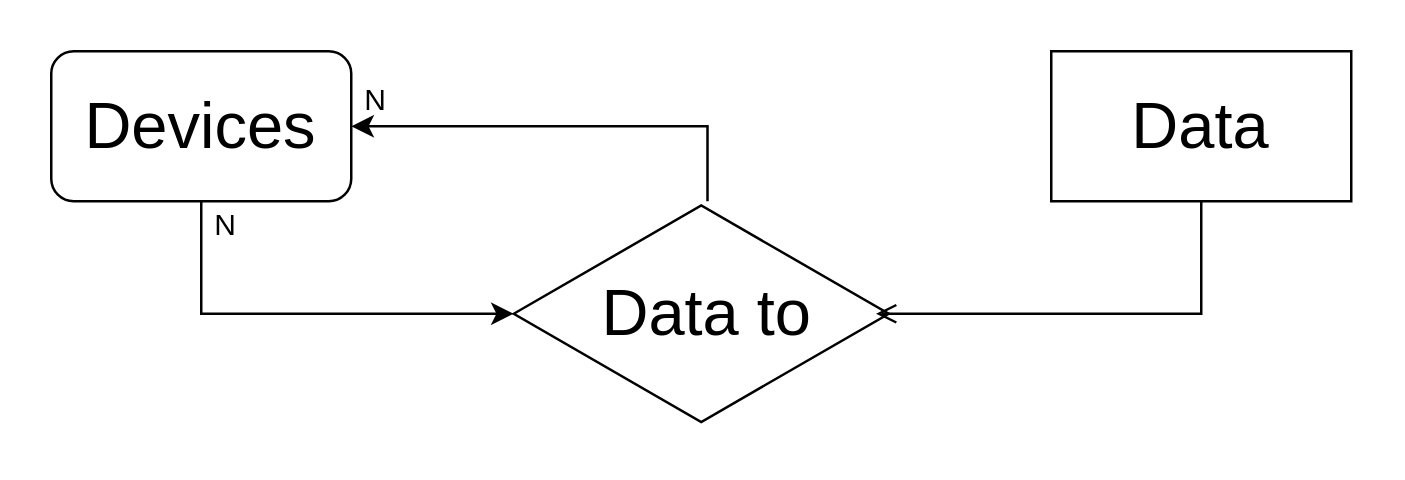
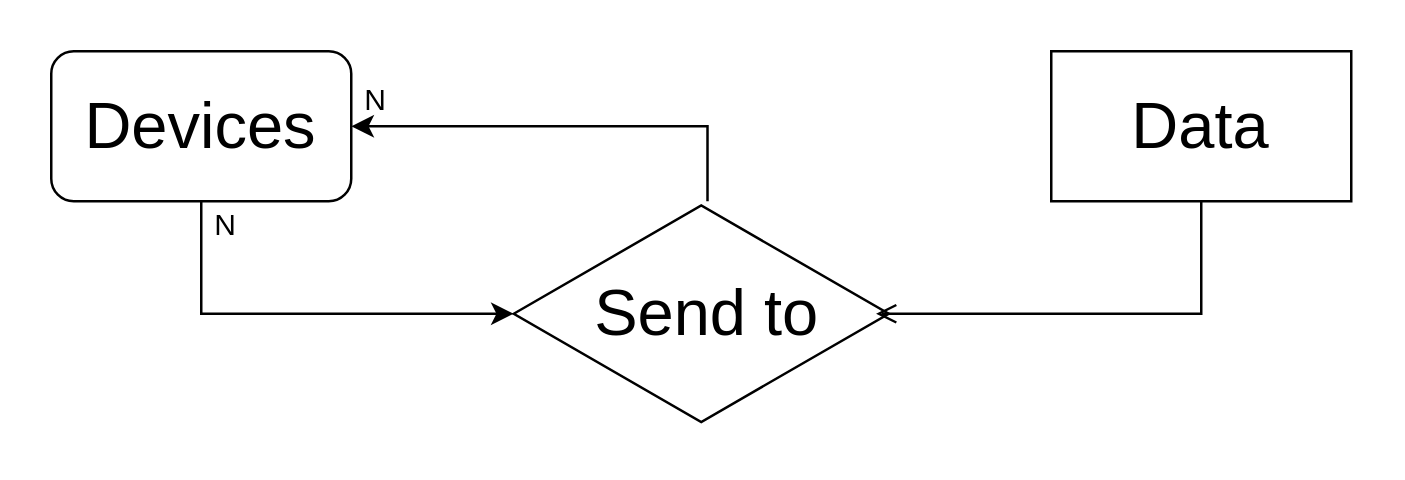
node "Data to": label "Data to" -> "Send to"
